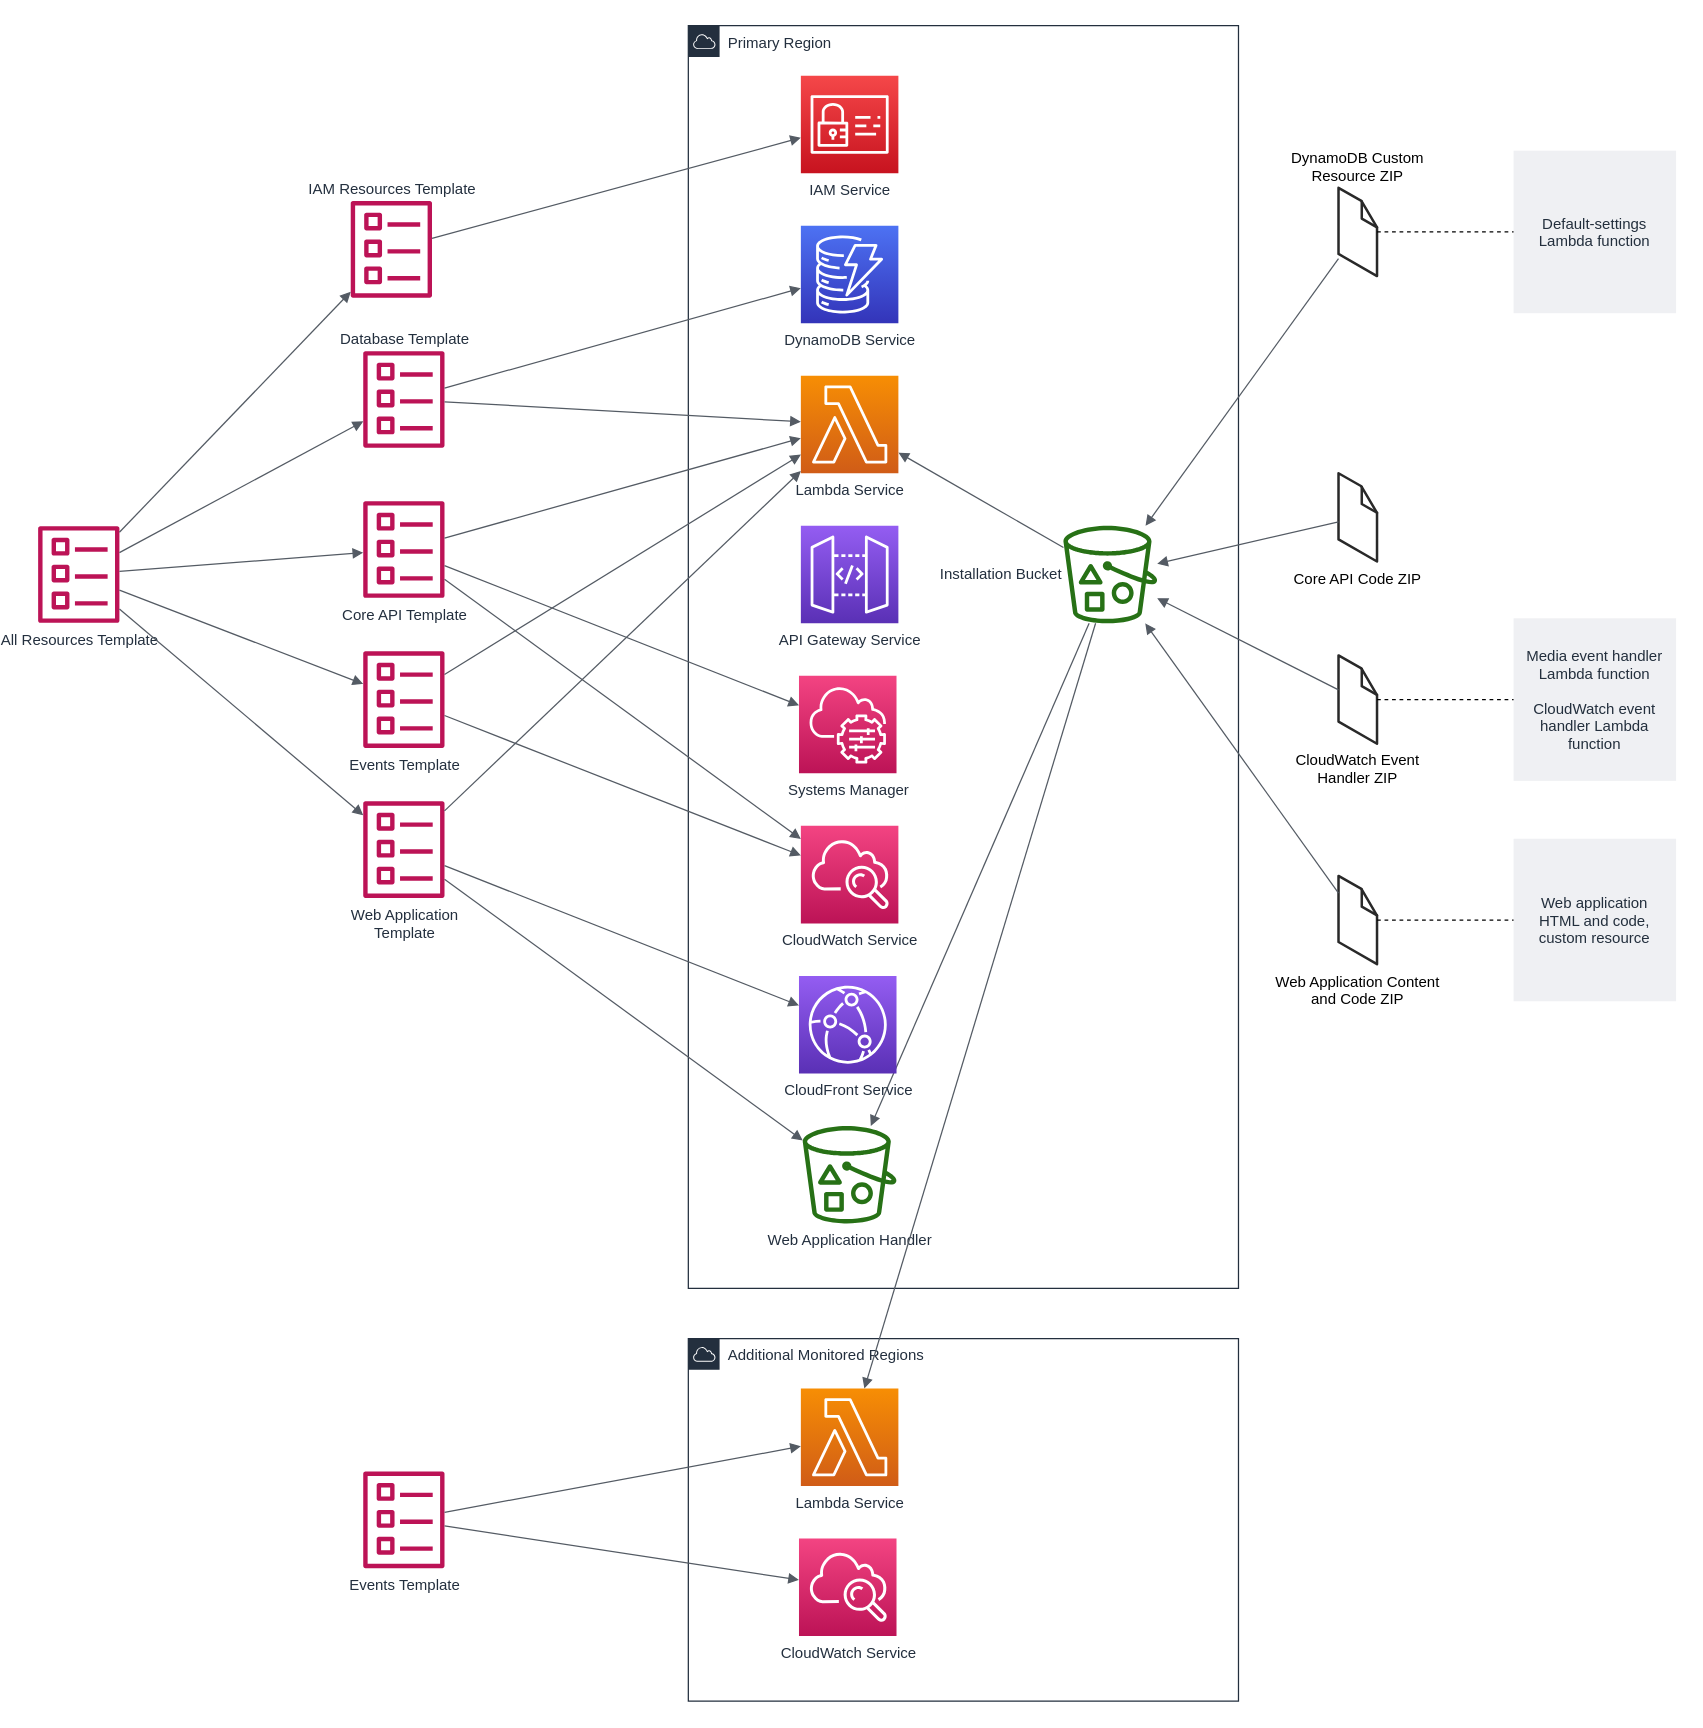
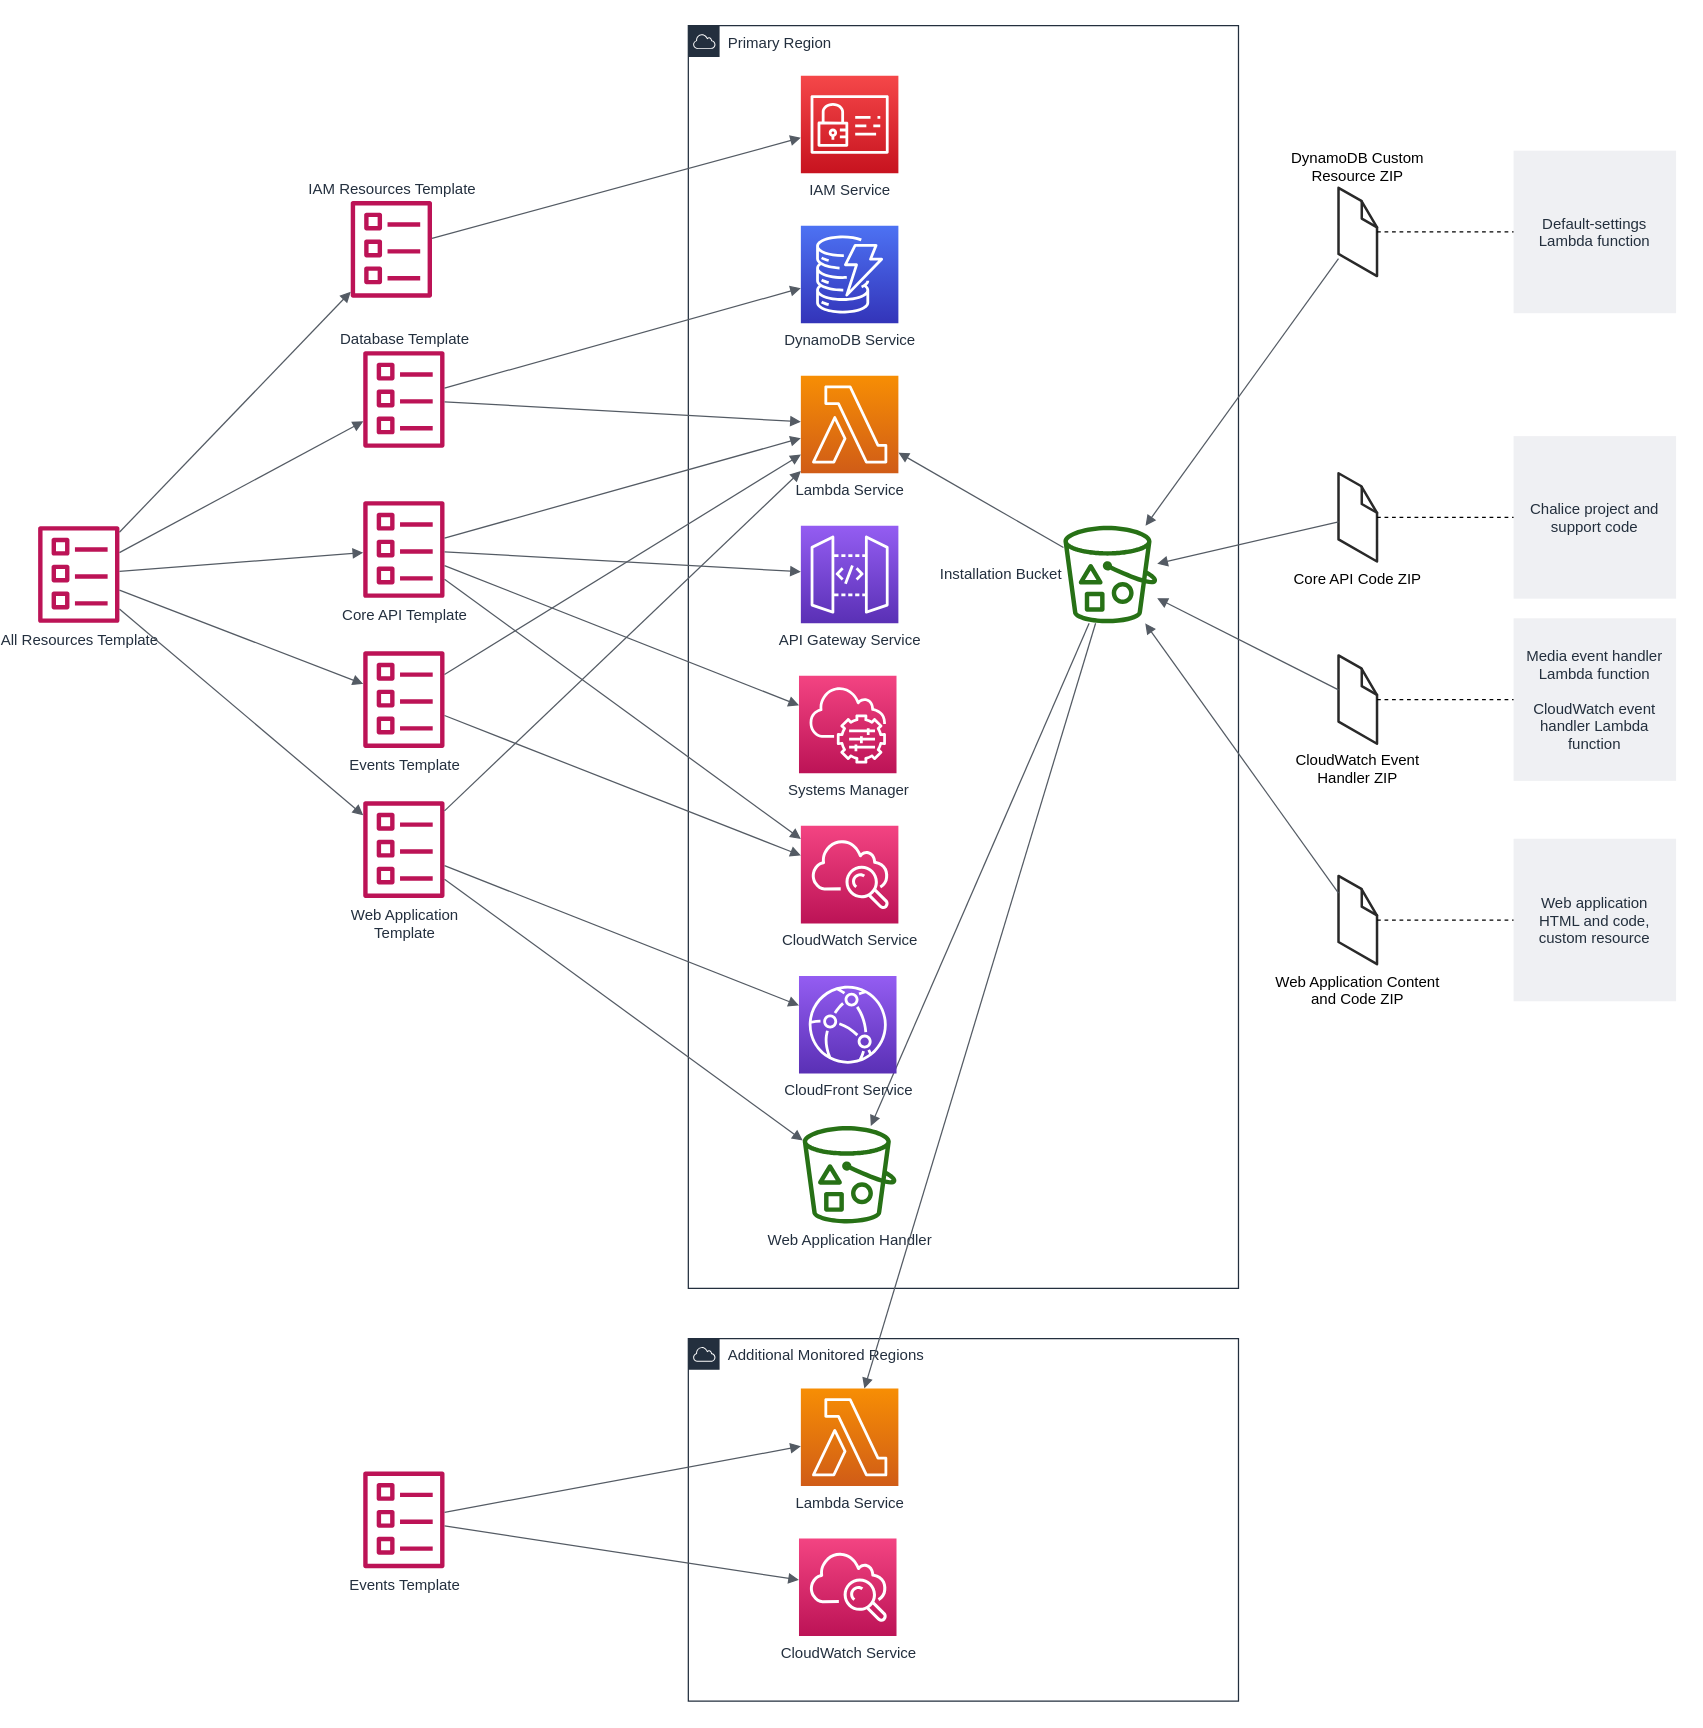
edge "Core API Code ZIP" -- "Chalice project and support code": added
node "Chalice project and support code": added
edge "Core API Template" -> "API Gateway Service": added
